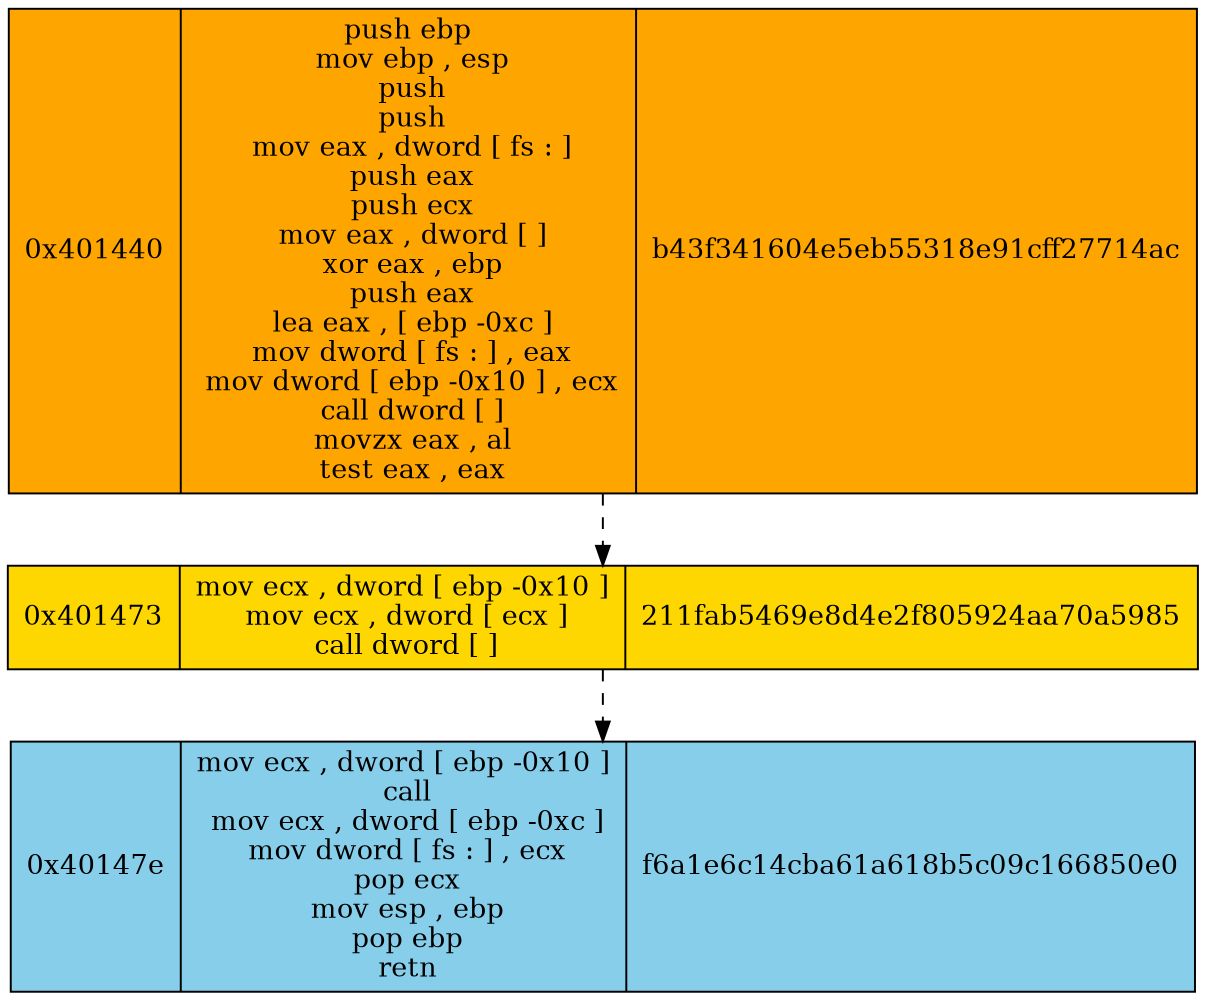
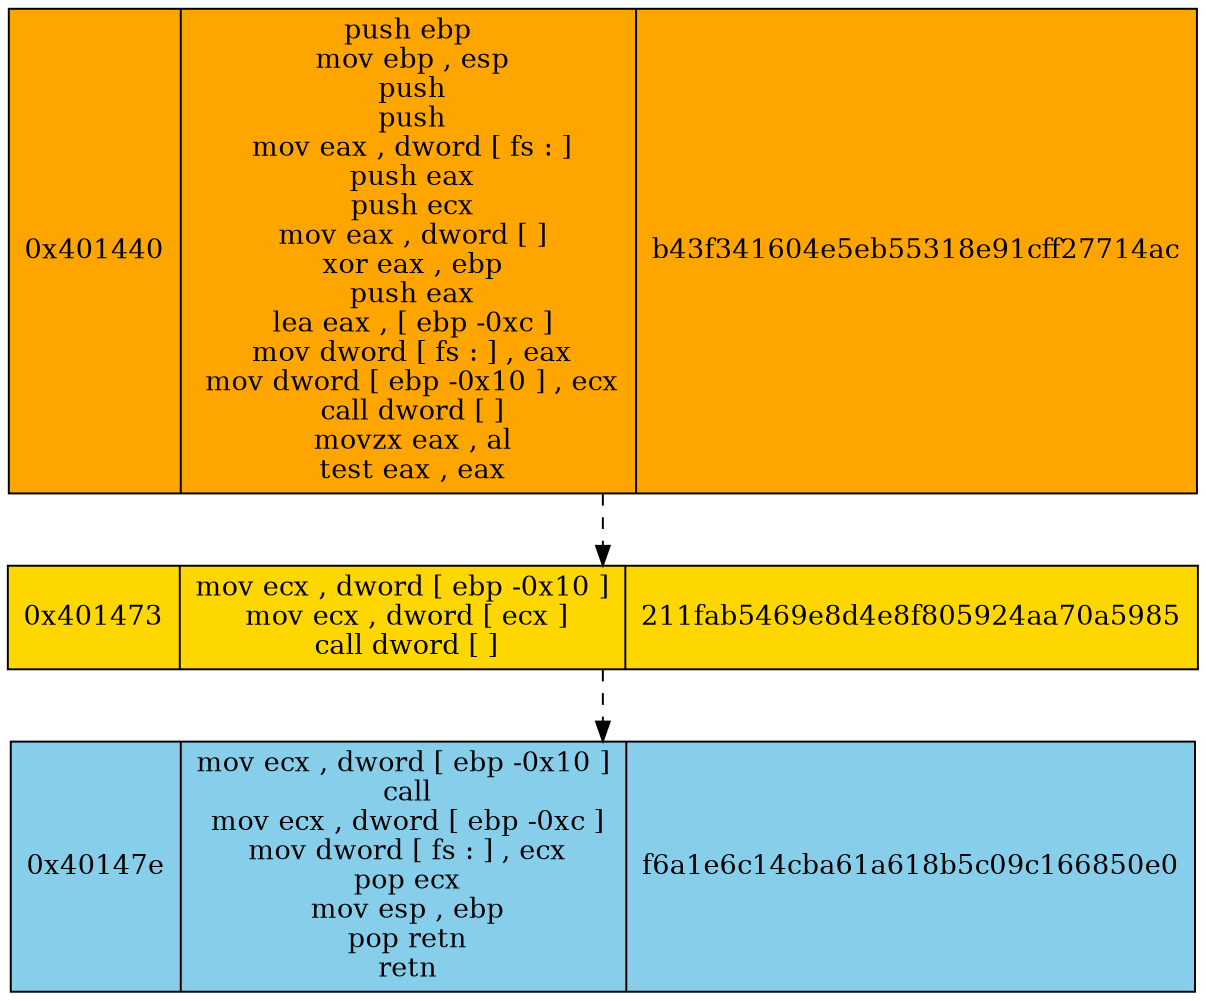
node "0x401473": text "211fab5469e8d4e2f805924aa70a5985" -> "211fab5469e8d4e8f805924aa70a5985"
node "0x40147e": text "pop ebp" -> "pop retn"
